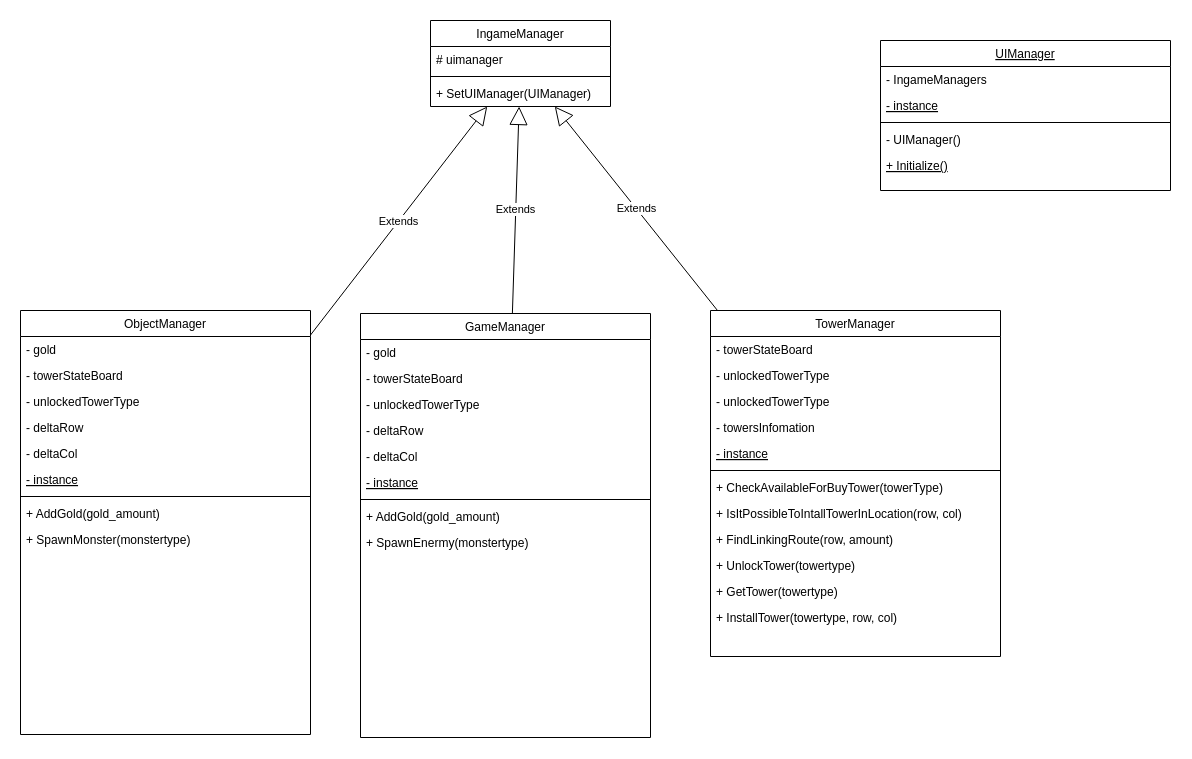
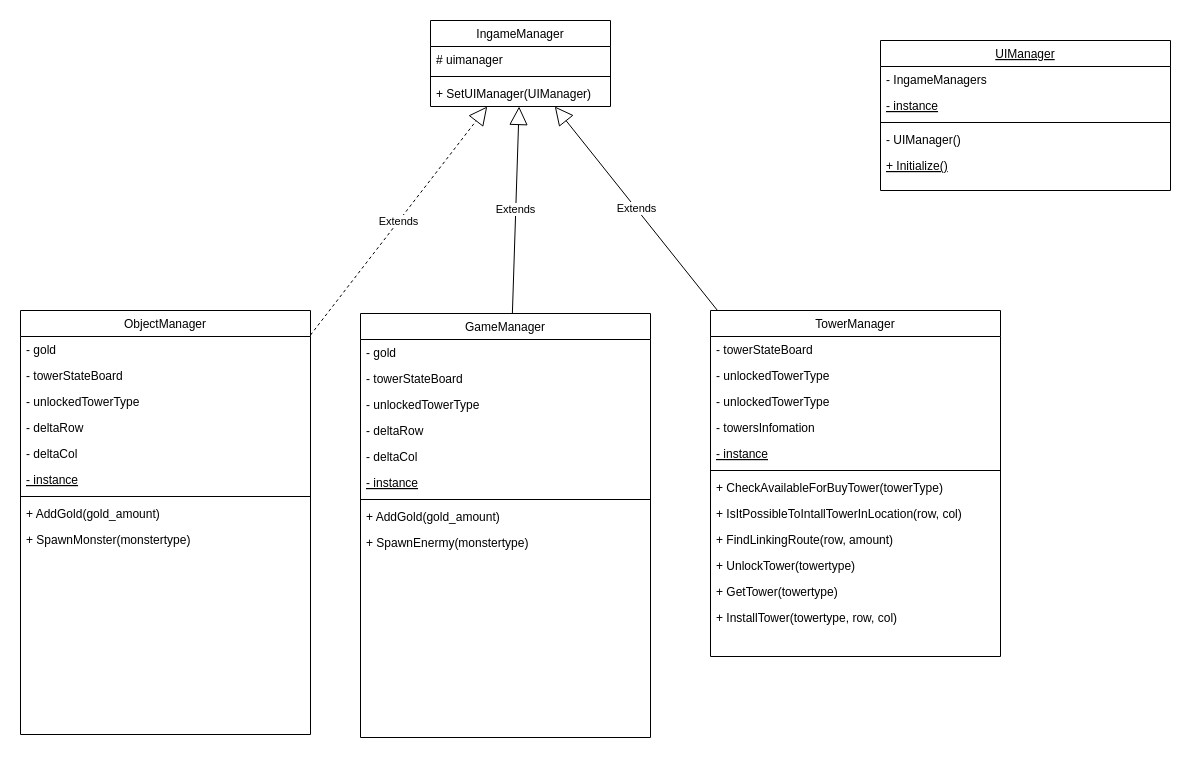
edge "ObjectManager" -> "IngameManager": style solid -> dashed
